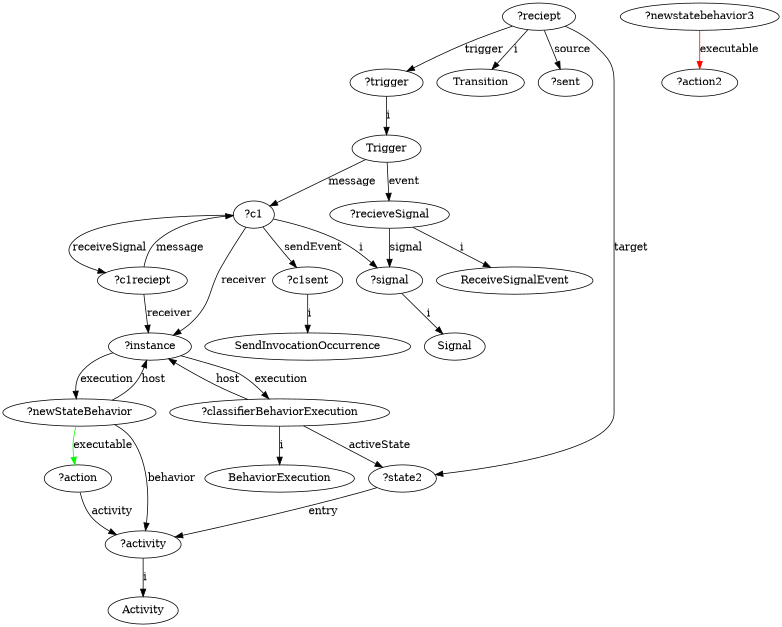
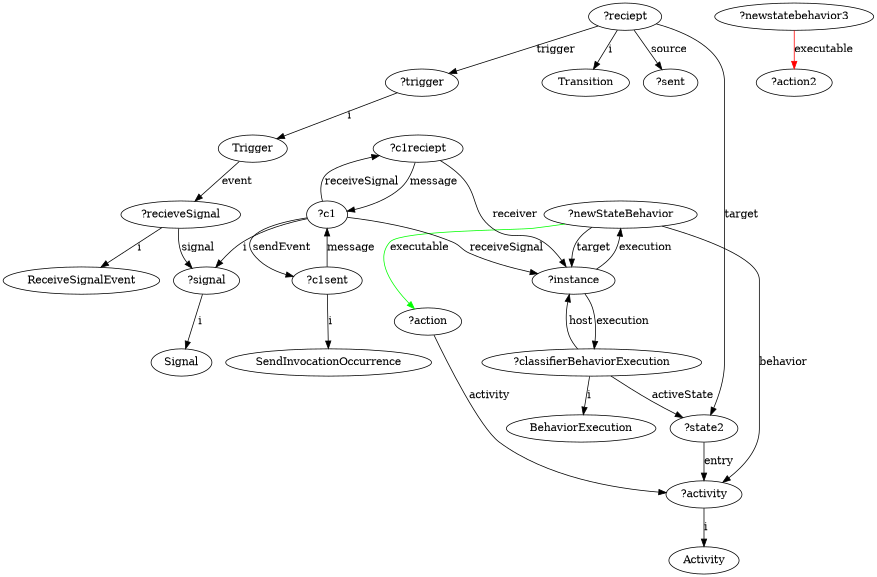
edge "Trigger" -> "?c1": now "?c1sent" -> "?c1"
edge "?c1" -> "?instance": label "receiver" -> "receiveSignal"
edge "?newStateBehavior" -> "?instance": label "host" -> "target"
